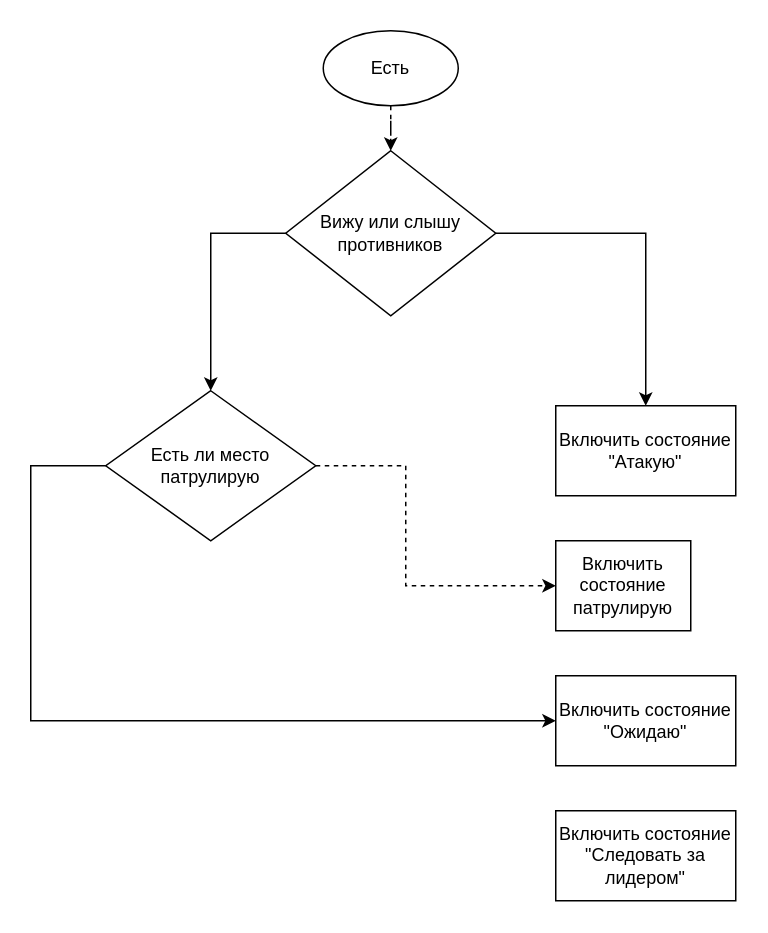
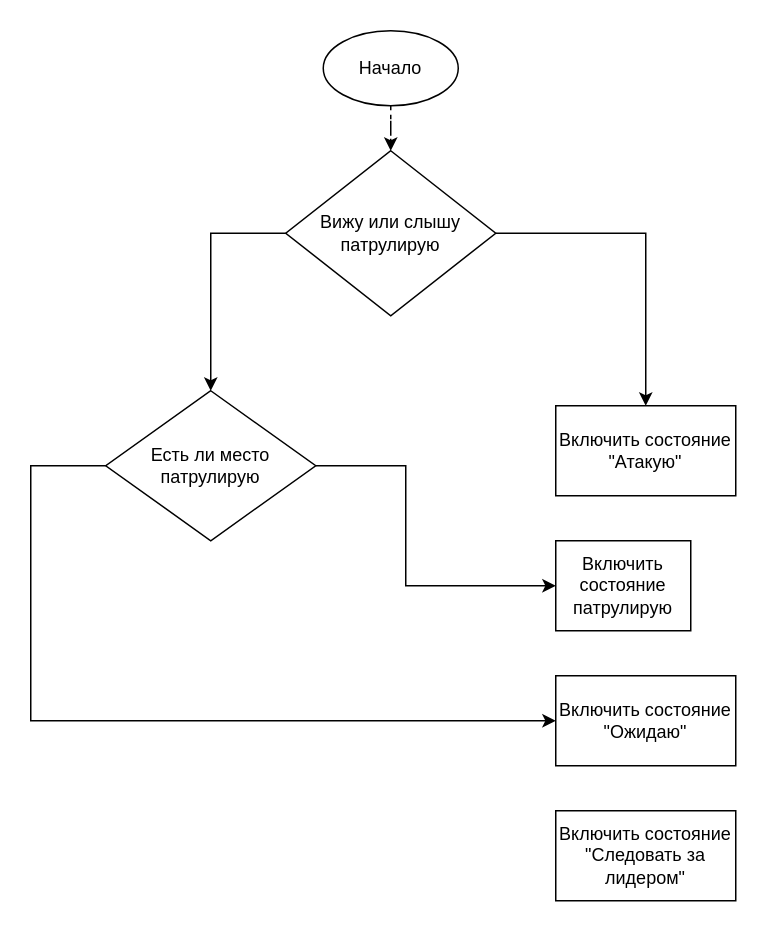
node "Есть": label "Есть" -> "Начало"
node "Вижу или слышу противников": label "Вижу или слышу противников" -> "Вижу или слышу патрулирую"
edge "Есть ли место патрулирую" -> "Включить состояние патрулирую": style dashed -> solid
